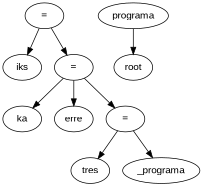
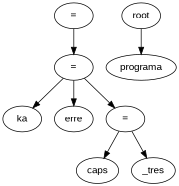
edge "programa" -> "root": reversed
node "iks": removed
node "tres": label "tres" -> "caps"
node "_programa": label "_programa" -> "_tres"
